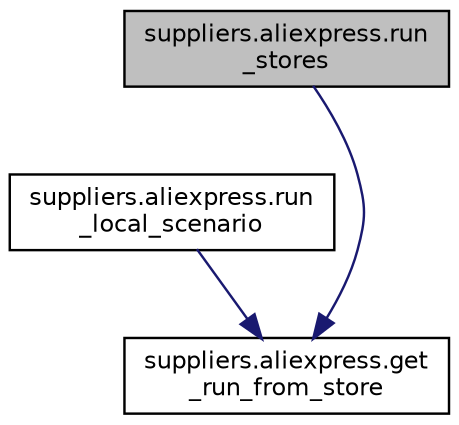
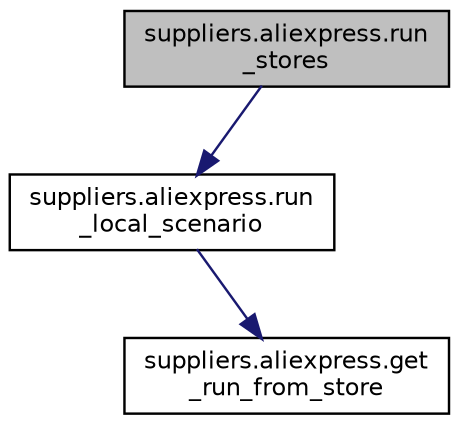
edge "suppliers.aliexpress.run _stores" -> "suppliers.aliexpress.get _run_from_store": now "suppliers.aliexpress.run _stores" -> "suppliers.aliexpress.run _local_scenario"
